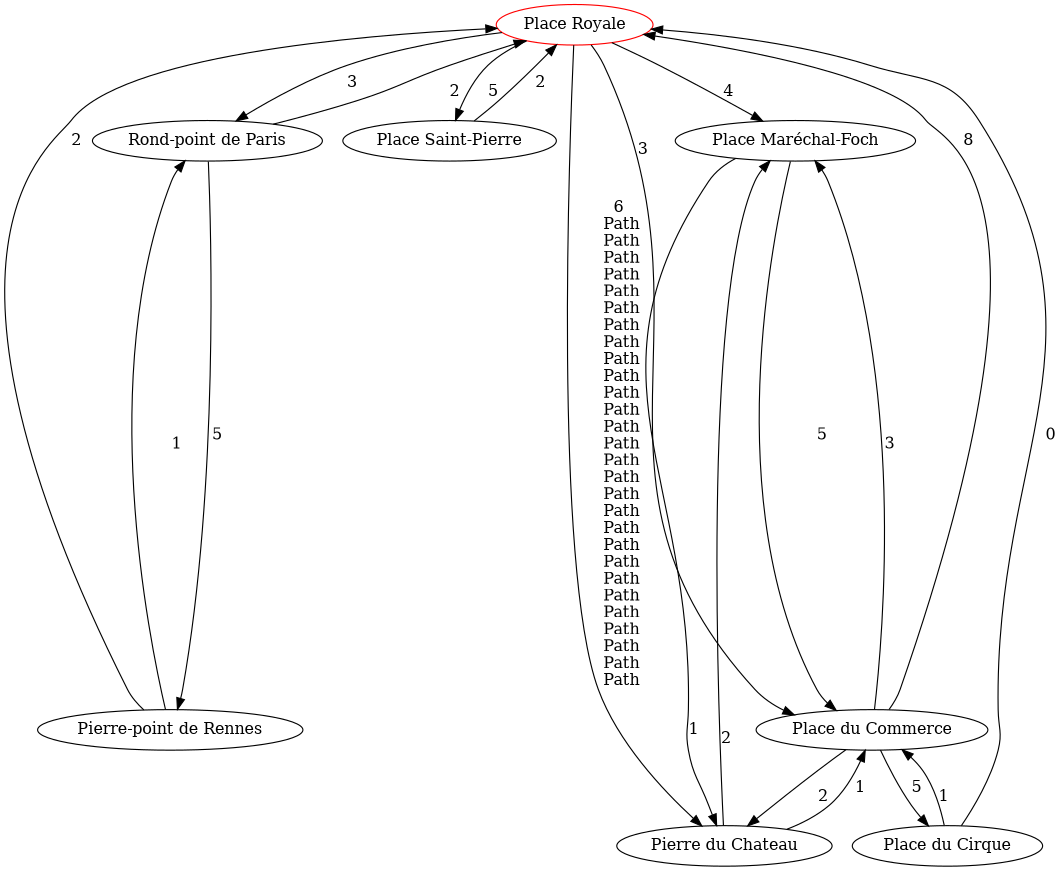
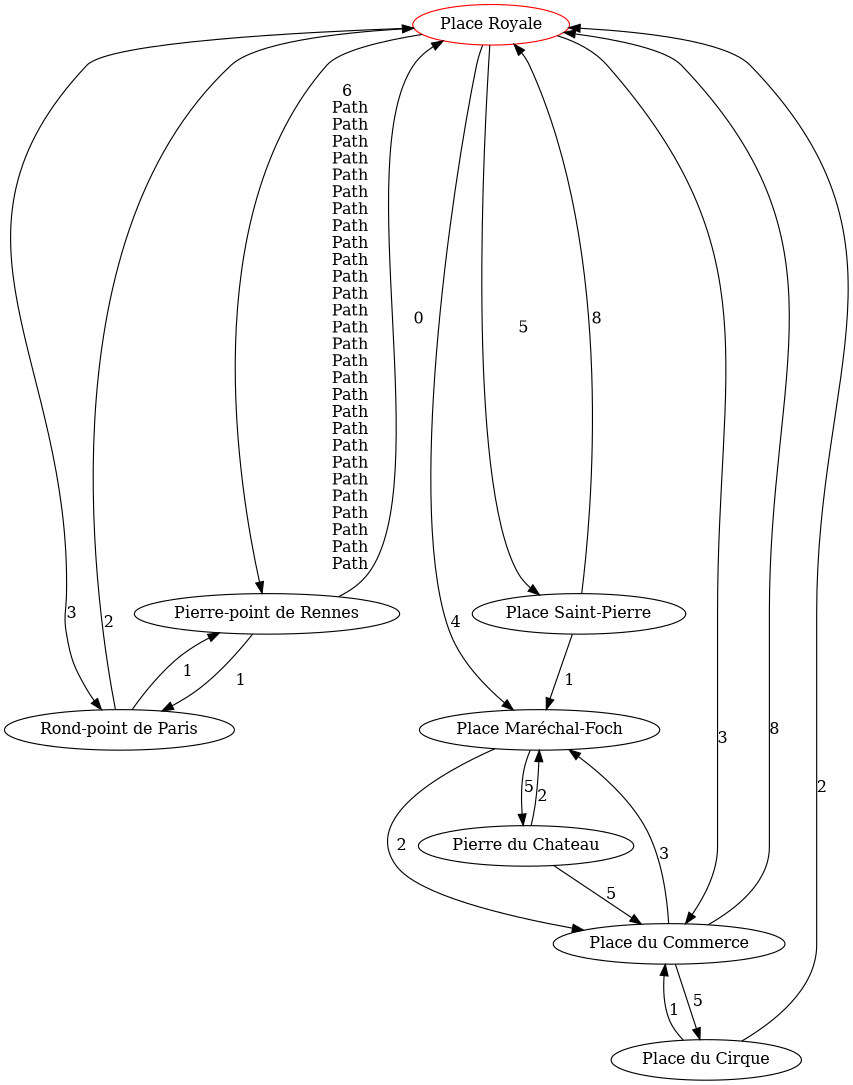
edge "Place Saint-Pierre" -> "Place Royale": label "2" -> "8"
edge "Pierre-point de Rennes" -> "Place Royale": label "2" -> "0"
edge "Rond-point de Paris" -> "Pierre-point de Rennes": label "5" -> "1"
edge "Place Maréchal-Foch" -> "Place du Commerce": label "5" -> "2"
edge "Place du Cirque" -> "Place Royale": label "0" -> "2"
edge "Place Royale" -> "Pierre du Chateau": now "Place Royale" -> "Pierre-point de Rennes"
edge "Place Saint-Pierre" -> "Place Maréchal-Foch": added, label "1"
edge "Place Maréchal-Foch" -> "Pierre du Chateau": label "1" -> "5"
edge "Place du Commerce" -> "Pierre du Chateau": removed, label "2"
edge "Pierre du Chateau" -> "Place du Commerce": label "1" -> "5"
